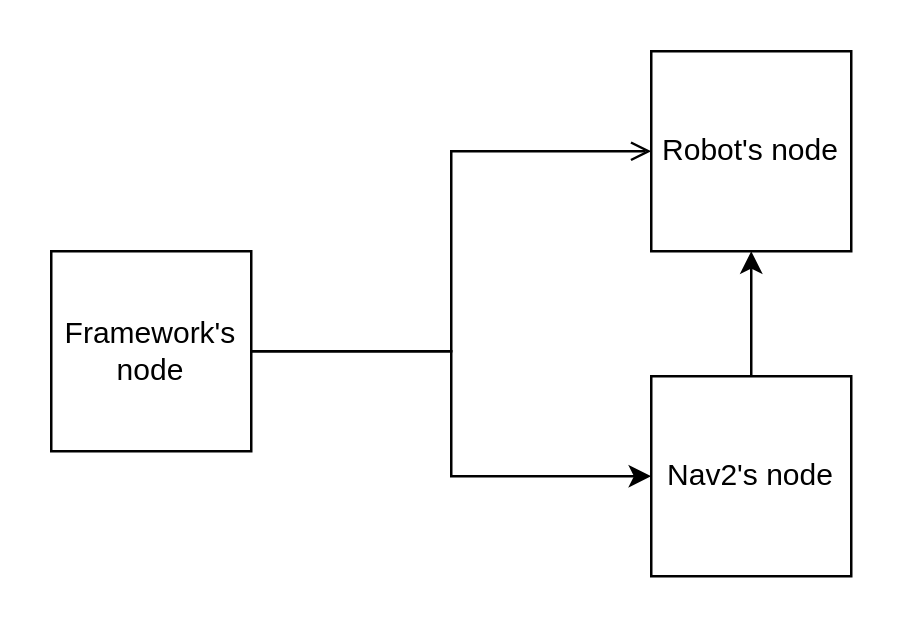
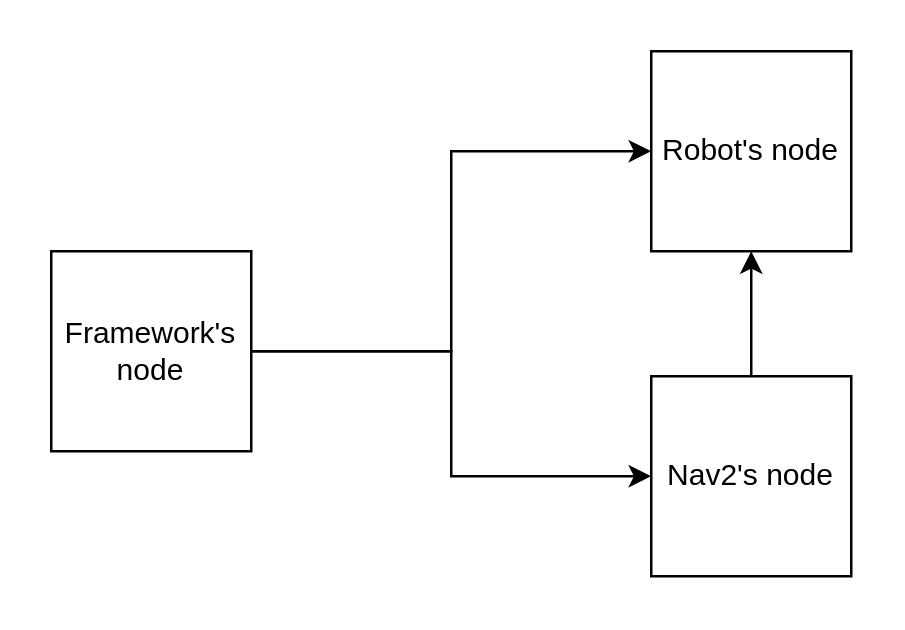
edge "Framework's node" -> "Robot's node": arrowhead open -> classic
